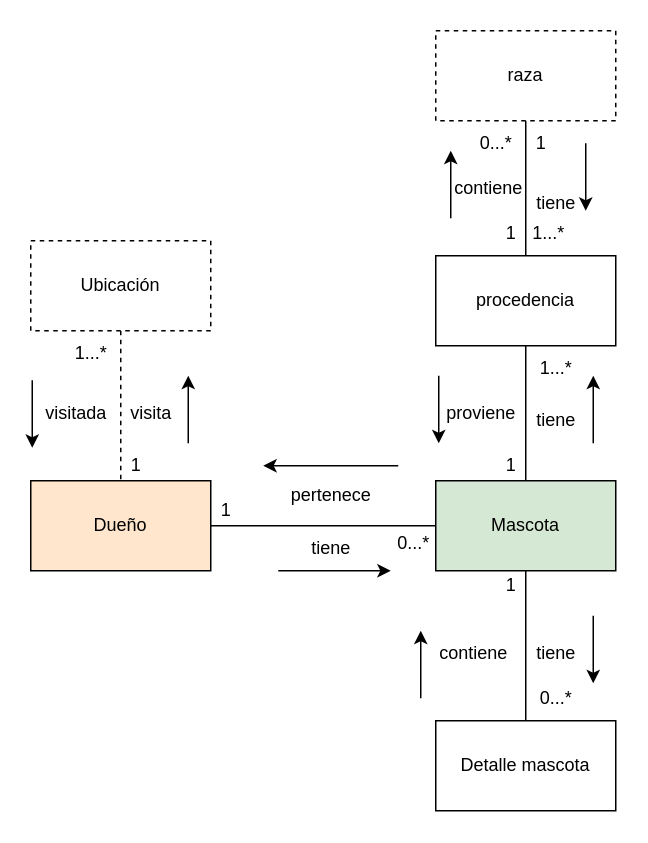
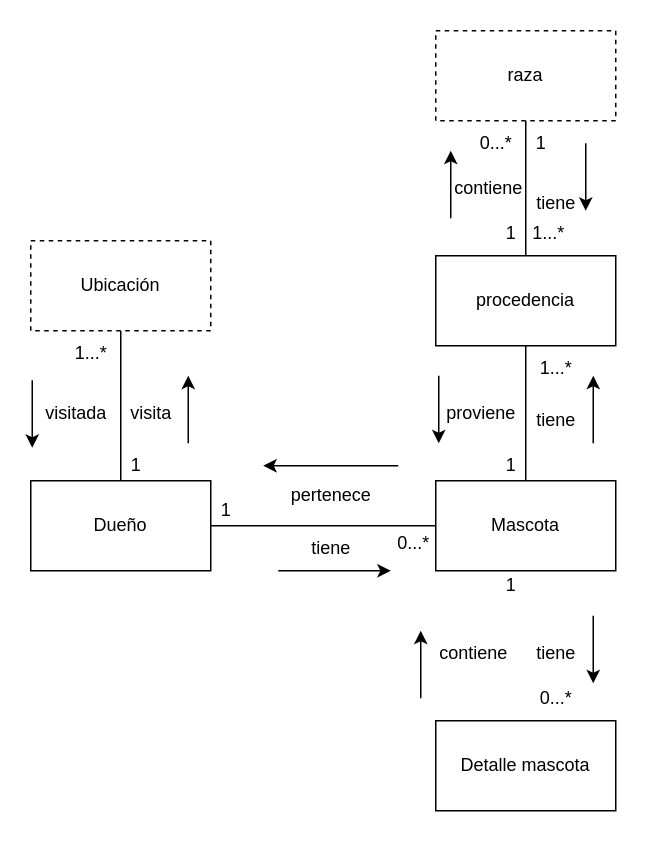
edge "Ubicación" -- "Dueño": style dashed -> solid
node "Dueño": fillcolor #ffe6cc -> #ffffff
node "Mascota": fillcolor #d5e8d4 -> #ffffff
edge "Mascota" -- "Detalle mascota": removed
